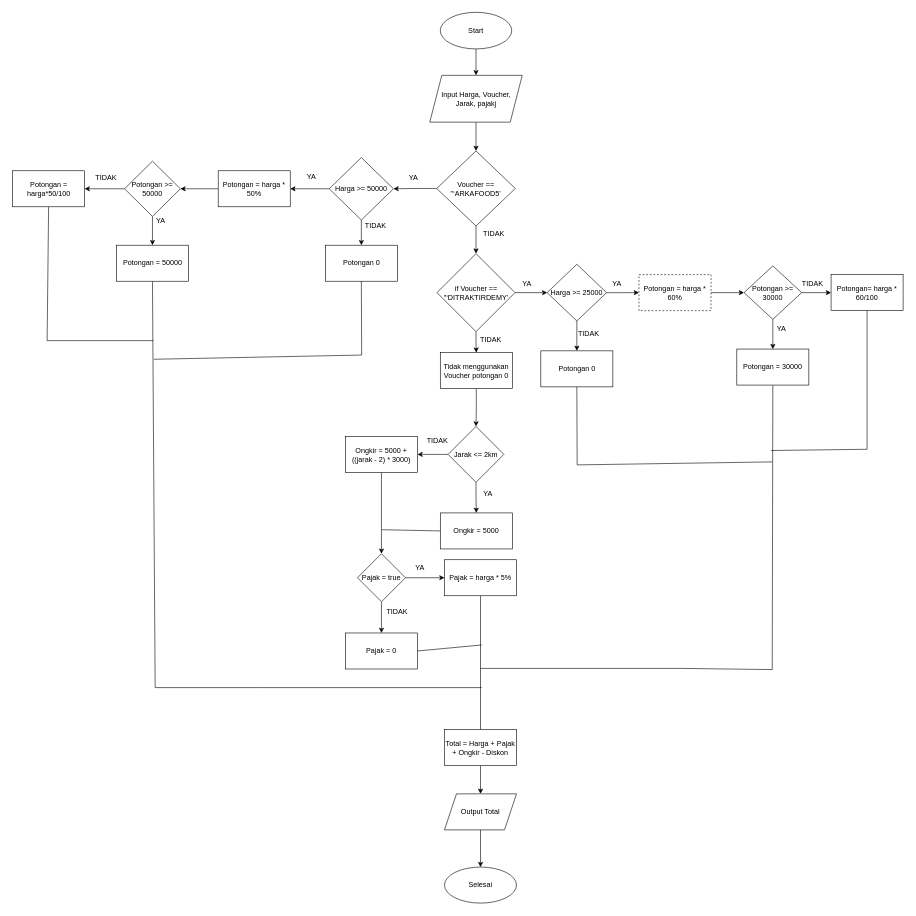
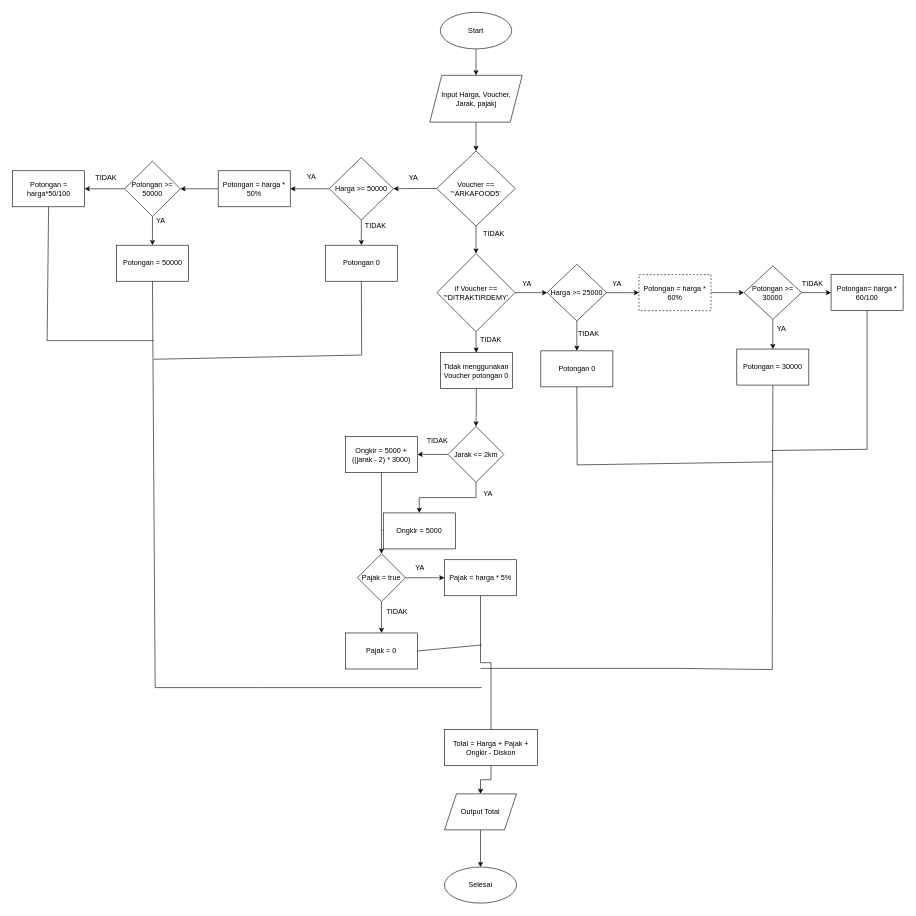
node "Ongkir = 5000": moved (476, 531) -> (419, 531)
node "Total = Harga + Pajak + Ongkir - Diskon": size 72x36 -> 93x36
